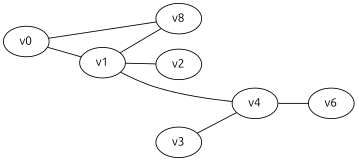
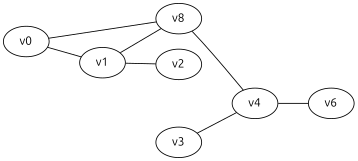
edge "v1" -- "v4": now "v8" -- "v4"
